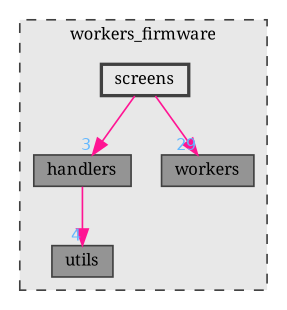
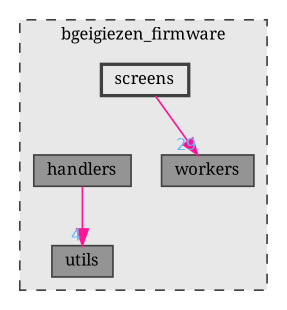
cluster "workers_firmware": label "workers_firmware" -> "bgeigiezen_firmware"
edge "screens" -> "handlers": removed
